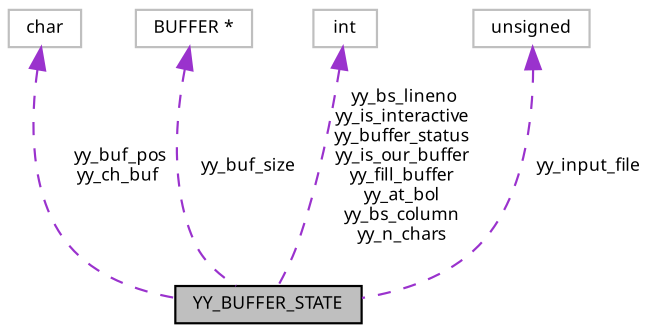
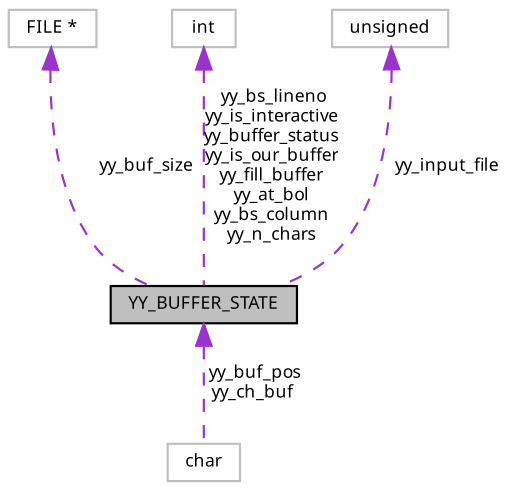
node "BUFFER *": label "BUFFER *" -> "FILE *"
edge "YY_BUFFER_STATE" -> "char": reversed
